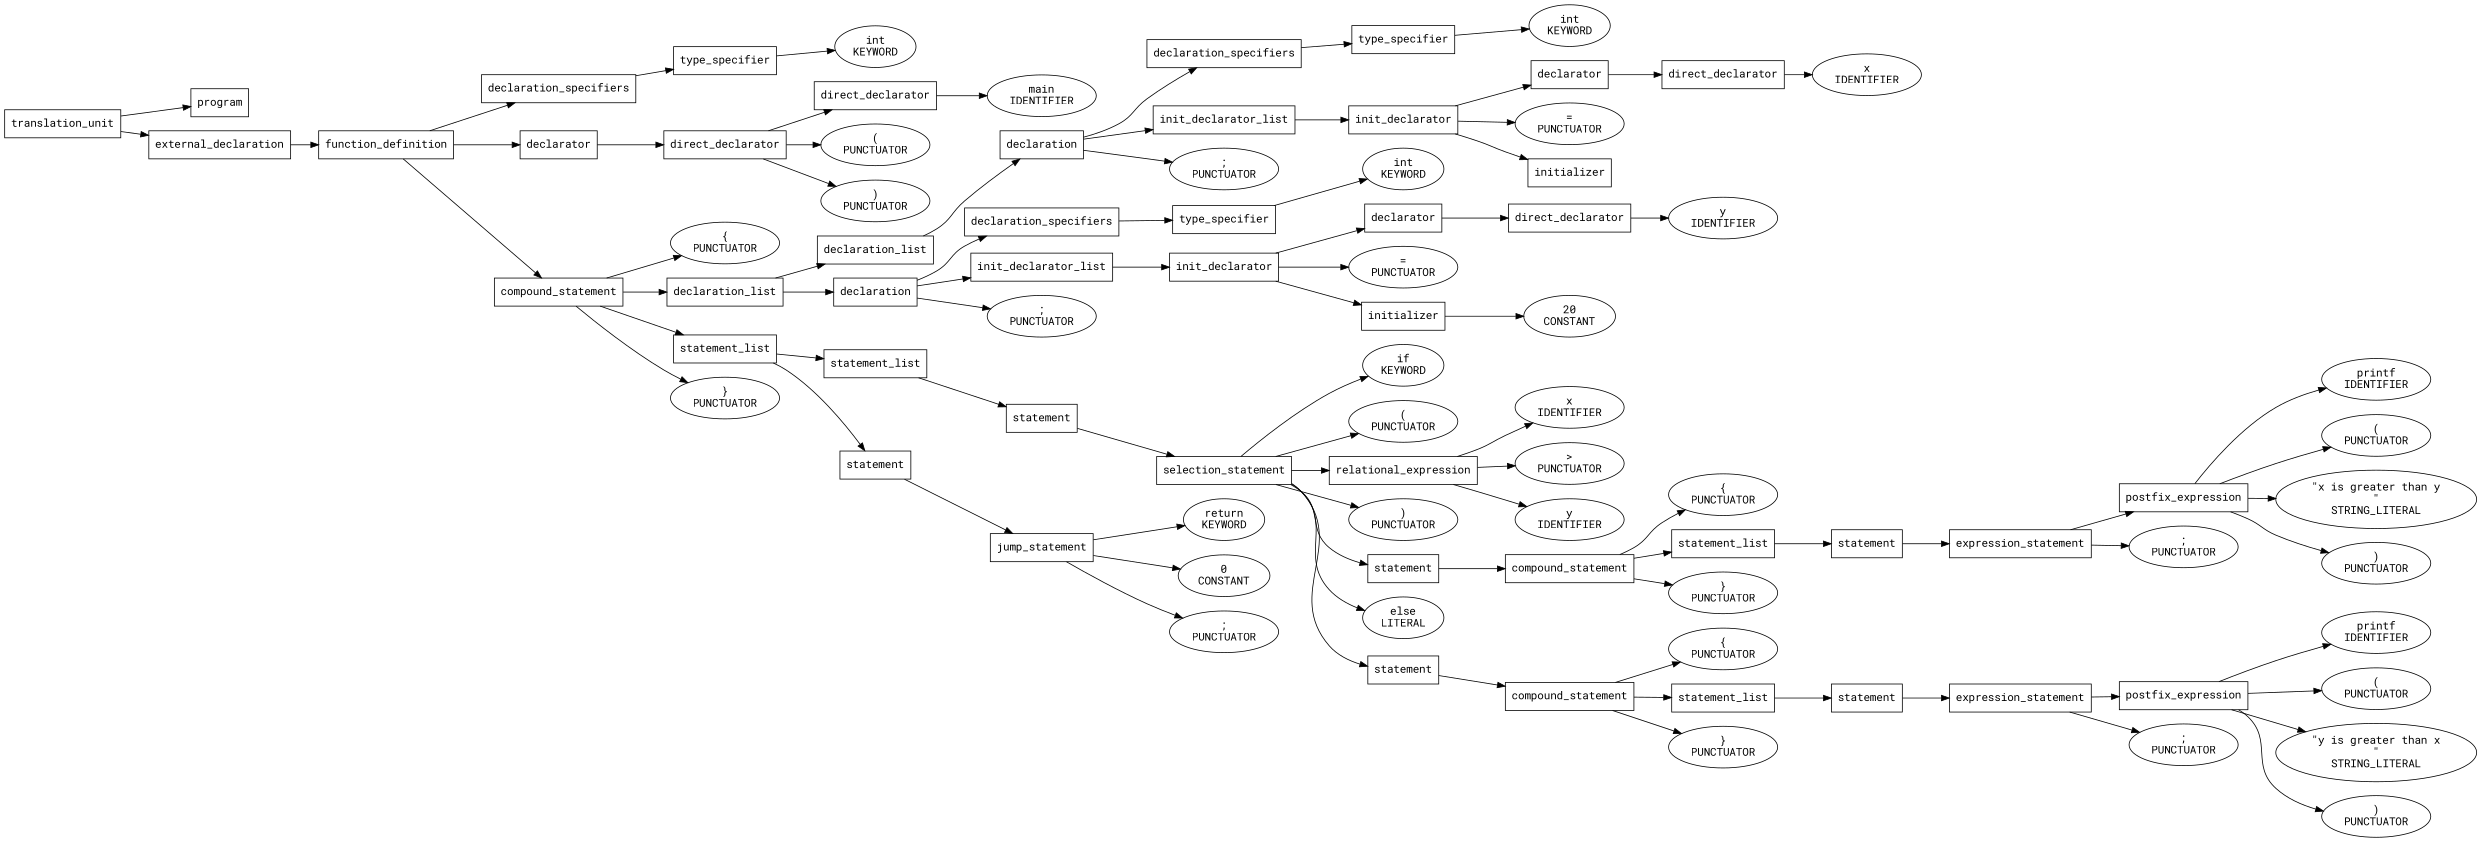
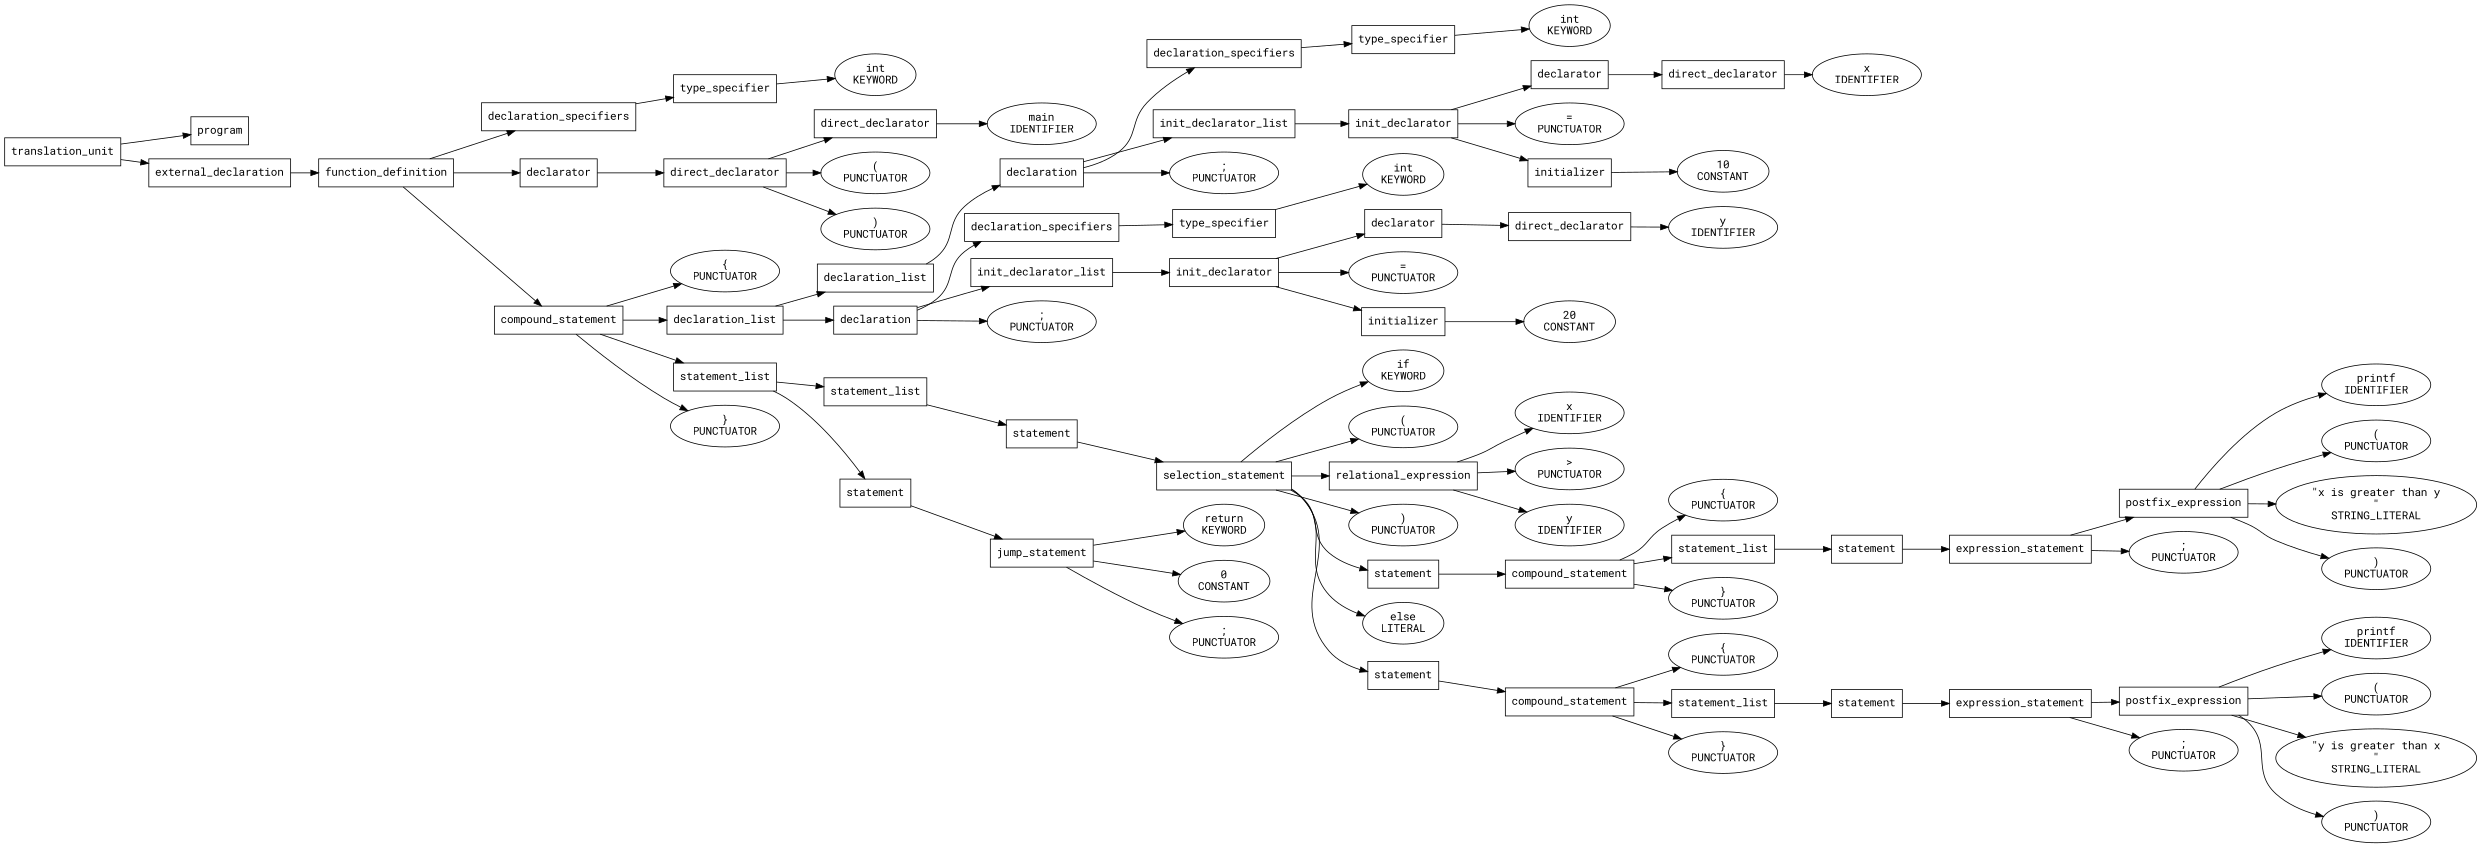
node "10 CONSTANT": added
